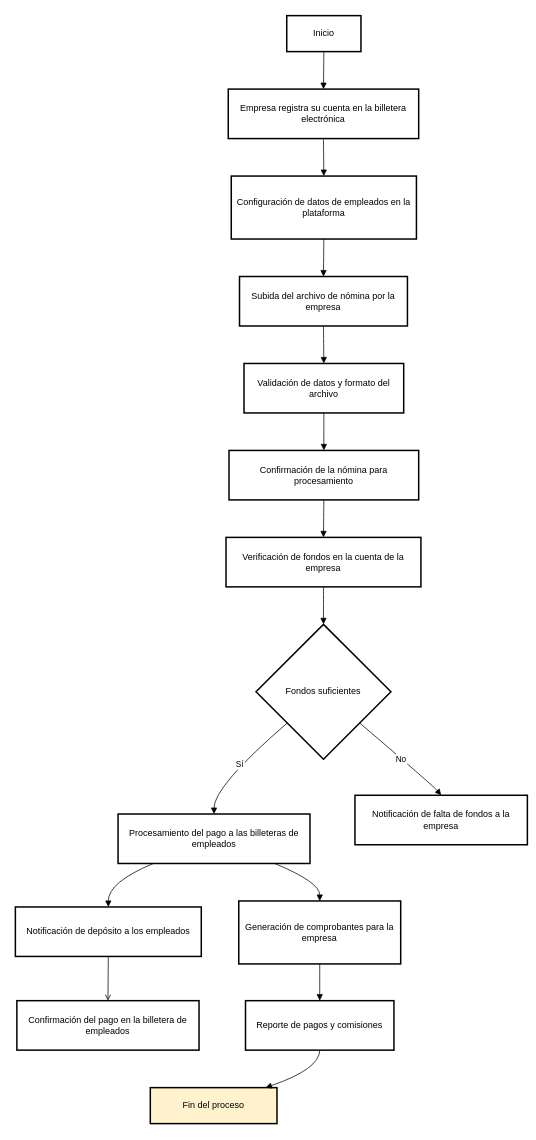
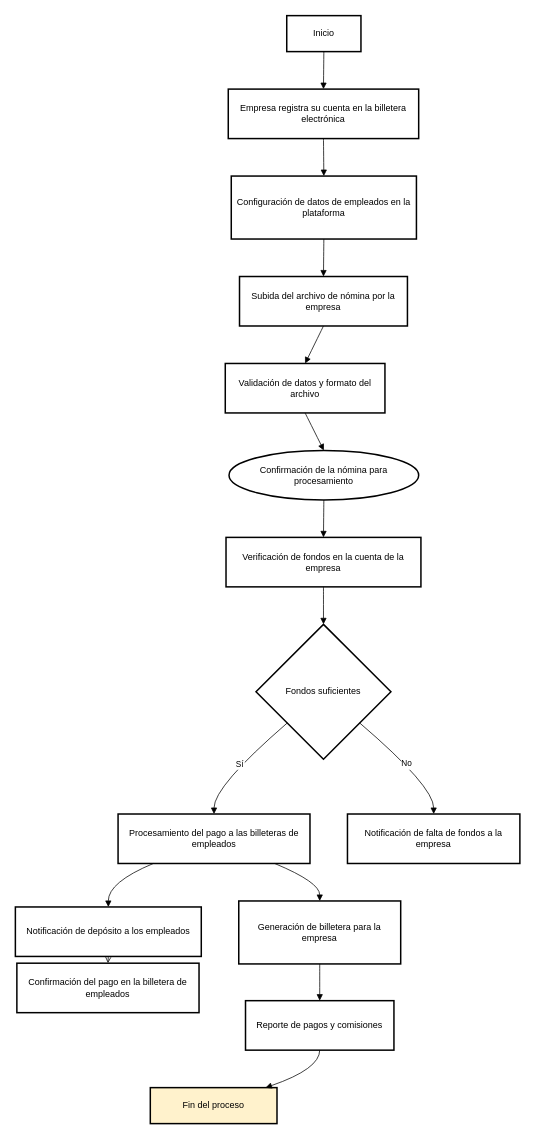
node "Validación de datos y formato del archivo": moved (324, 388) -> (305, 388)
node "Confirmación de la nómina para procesamiento": shape rectangle -> ellipse
node "Notificación de falta de fondos a la empresa": moved (441, 820) -> (434, 839)
node "Generación de comprobantes para la empresa": label "Generación de comprobantes para la empresa" -> "Generación de billetera para la empresa"
node "Confirmación del pago en la billetera de empleados": moved (108, 1026) -> (108, 988)
